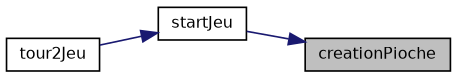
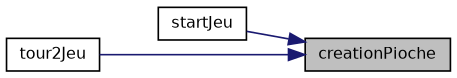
edge "tour2Jeu" -> "startJeu": now "tour2Jeu" -> "creationPioche"
